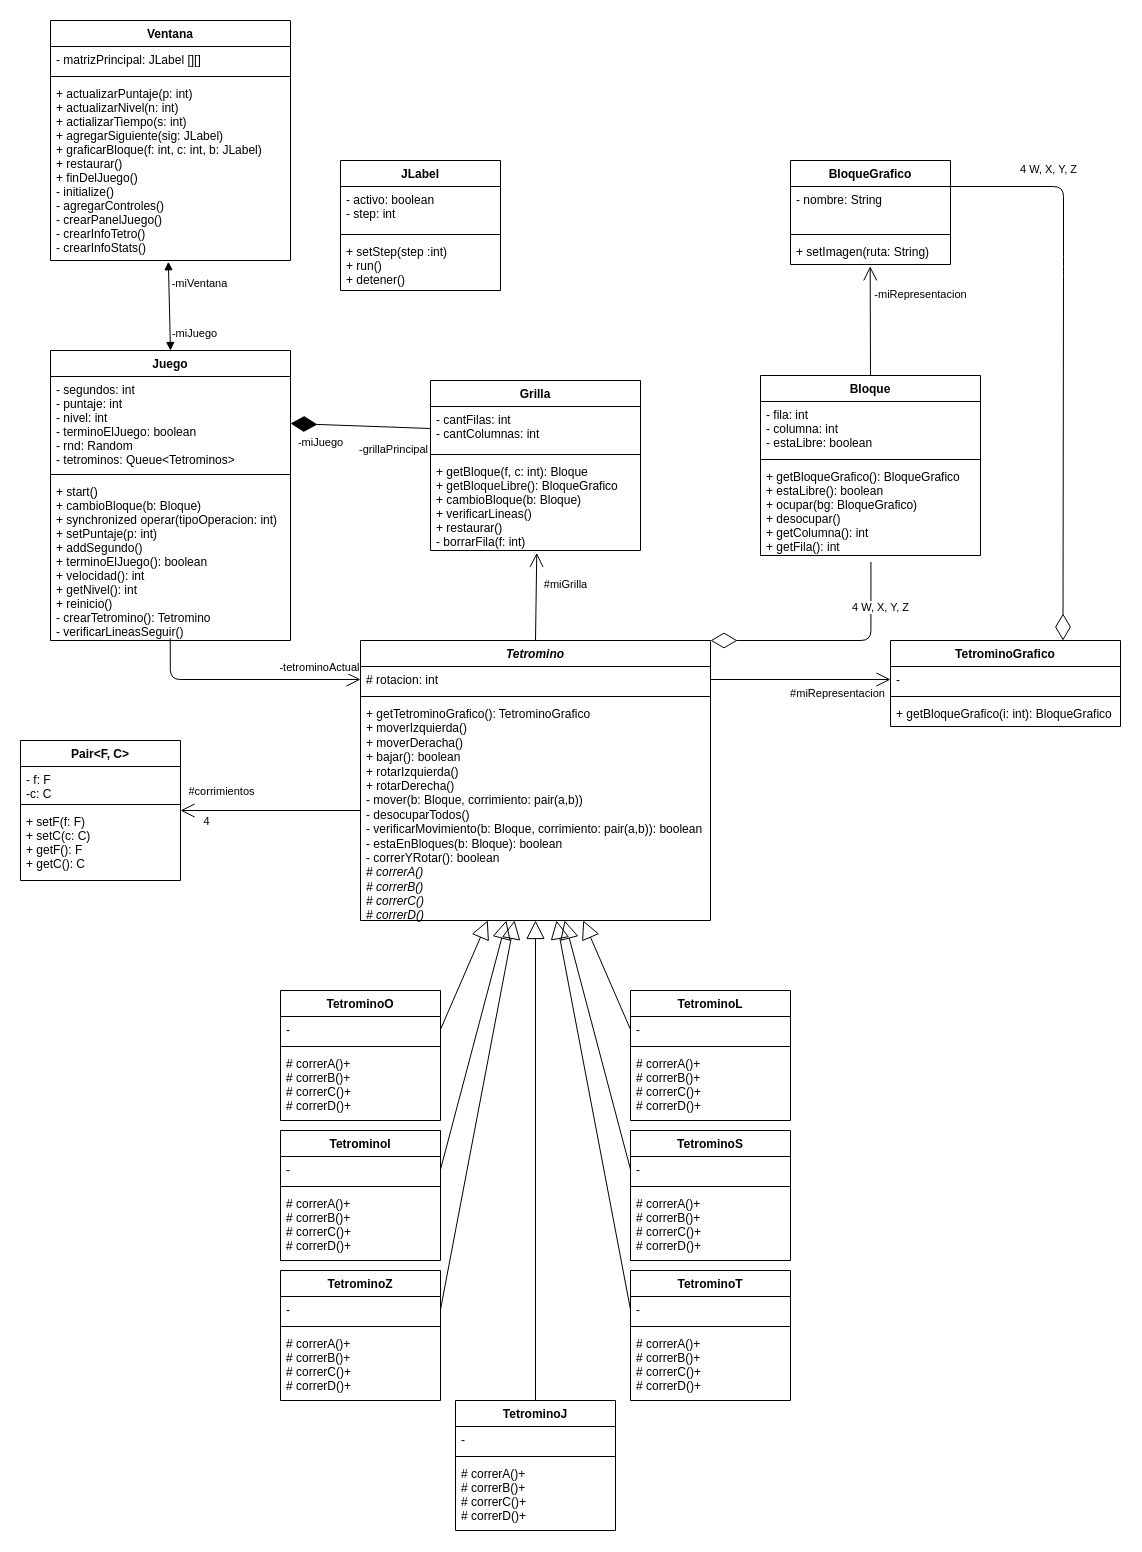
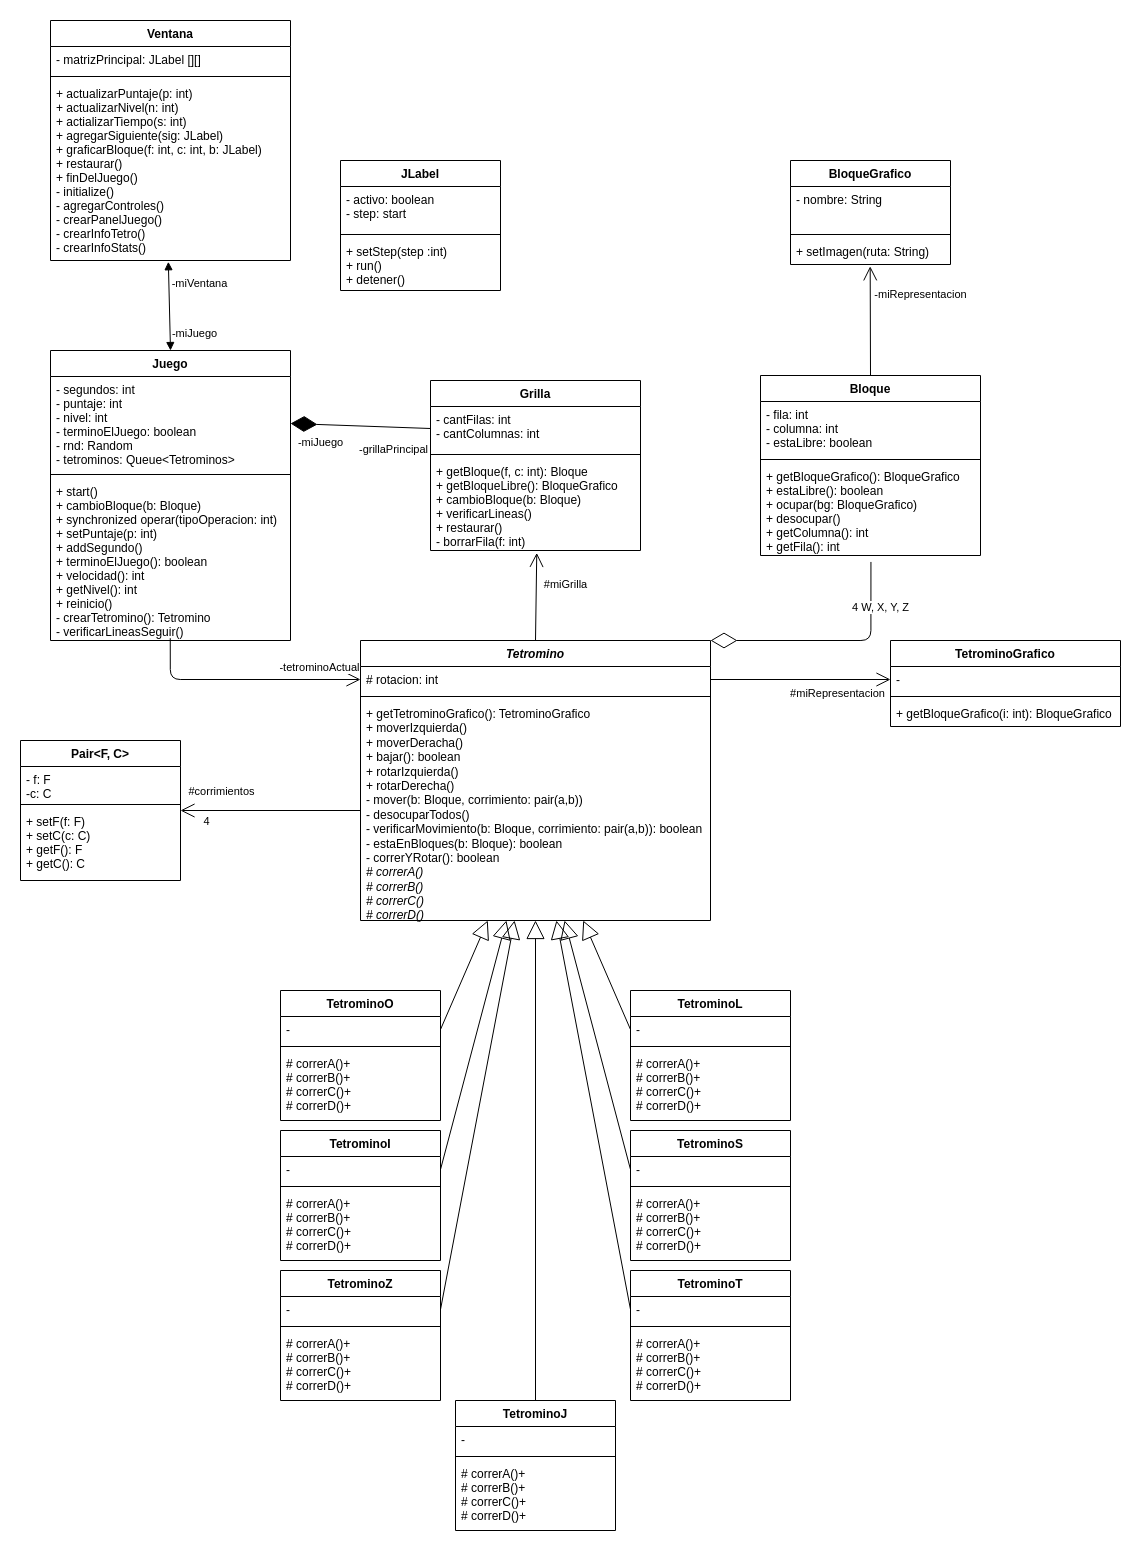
node "- activo: boolean - step: int": label "- activo: boolean - step: int" -> "- activo: boolean - step: start"
edge "BloqueGrafico" -> "TetrominoGrafico": removed, label "4 W, X, Y, Z"
